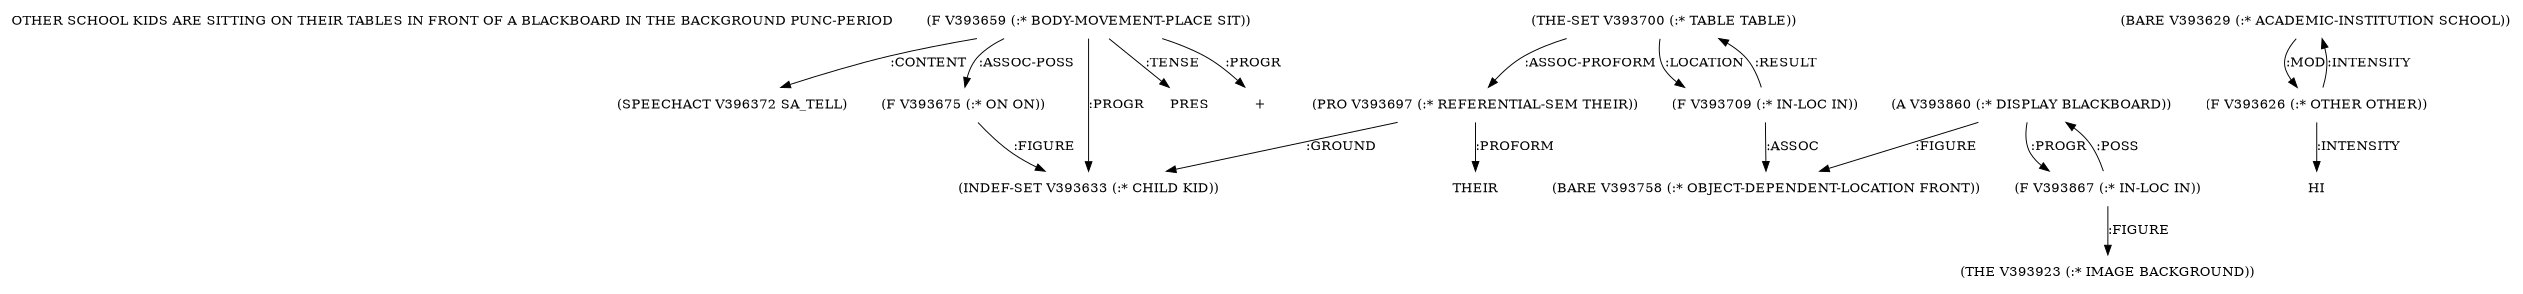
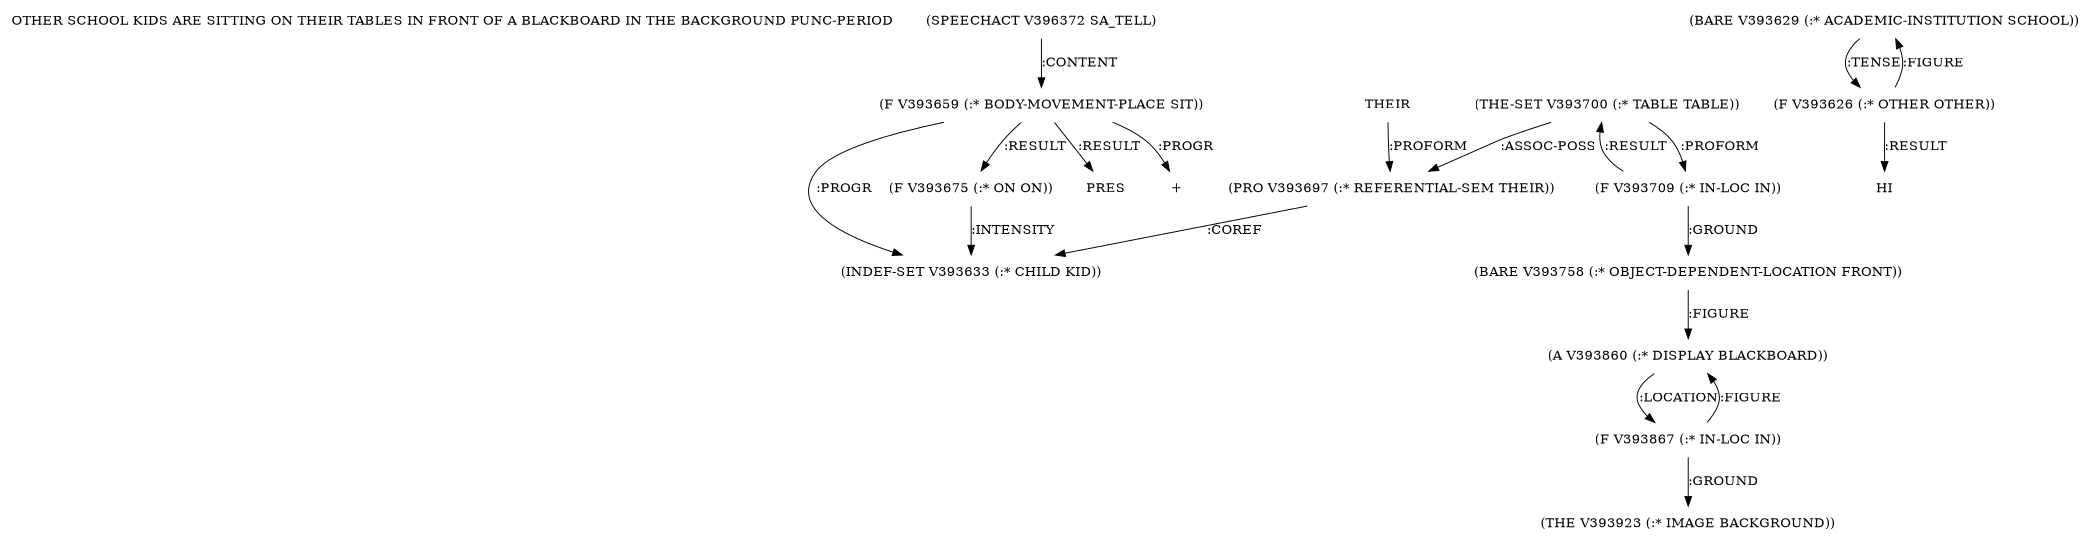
edge "(F V393659 (:* BODY-MOVEMENT-PLACE SIT))" -> "(SPEECHACT V396372 SA_TELL)": reversed
edge "(F V393659 (:* BODY-MOVEMENT-PLACE SIT))" -> "(F V393675 (:* ON ON))": label ":ASSOC-POSS" -> ":RESULT"
edge "(F V393659 (:* BODY-MOVEMENT-PLACE SIT))" -> "PRES": label ":TENSE" -> ":RESULT"
edge "(THE-SET V393700 (:* TABLE TABLE))" -> "(PRO V393697 (:* REFERENTIAL-SEM THEIR))": label ":ASSOC-PROFORM" -> ":ASSOC-POSS"
edge "(THE-SET V393700 (:* TABLE TABLE))" -> "(F V393709 (:* IN-LOC IN))": label ":LOCATION" -> ":PROFORM"
edge "(BARE V393629 (:* ACADEMIC-INSTITUTION SCHOOL))" -> "(F V393626 (:* OTHER OTHER))": label ":MOD" -> ":TENSE"
edge "(F V393626 (:* OTHER OTHER))" -> "(BARE V393629 (:* ACADEMIC-INSTITUTION SCHOOL))": label ":INTENSITY" -> ":FIGURE"
edge "(PRO V393697 (:* REFERENTIAL-SEM THEIR))" -> "THEIR": reversed
edge "(A V393860 (:* DISPLAY BLACKBOARD))" -> "(BARE V393758 (:* OBJECT-DEPENDENT-LOCATION FRONT))": reversed
edge "(F V393675 (:* ON ON))" -> "(INDEF-SET V393633 (:* CHILD KID))": label ":FIGURE" -> ":INTENSITY"
edge "(PRO V393697 (:* REFERENTIAL-SEM THEIR))" -> "(INDEF-SET V393633 (:* CHILD KID))": label ":GROUND" -> ":COREF"
edge "(F V393709 (:* IN-LOC IN))" -> "(BARE V393758 (:* OBJECT-DEPENDENT-LOCATION FRONT))": label ":ASSOC" -> ":GROUND"
edge "(A V393860 (:* DISPLAY BLACKBOARD))" -> "(F V393867 (:* IN-LOC IN))": label ":PROGR" -> ":LOCATION"
edge "(F V393867 (:* IN-LOC IN))" -> "(A V393860 (:* DISPLAY BLACKBOARD))": label ":POSS" -> ":FIGURE"
edge "(F V393626 (:* OTHER OTHER))" -> "HI": label ":INTENSITY" -> ":RESULT"
edge "(F V393867 (:* IN-LOC IN))" -> "(THE V393923 (:* IMAGE BACKGROUND))": label ":FIGURE" -> ":GROUND"
